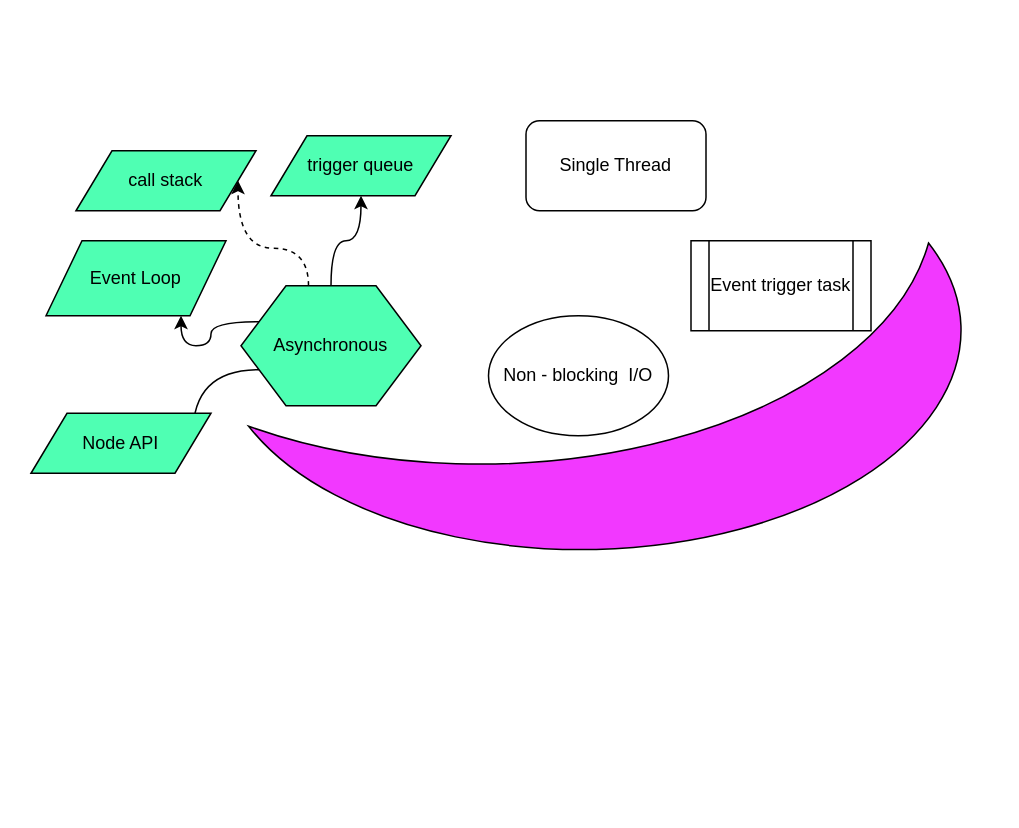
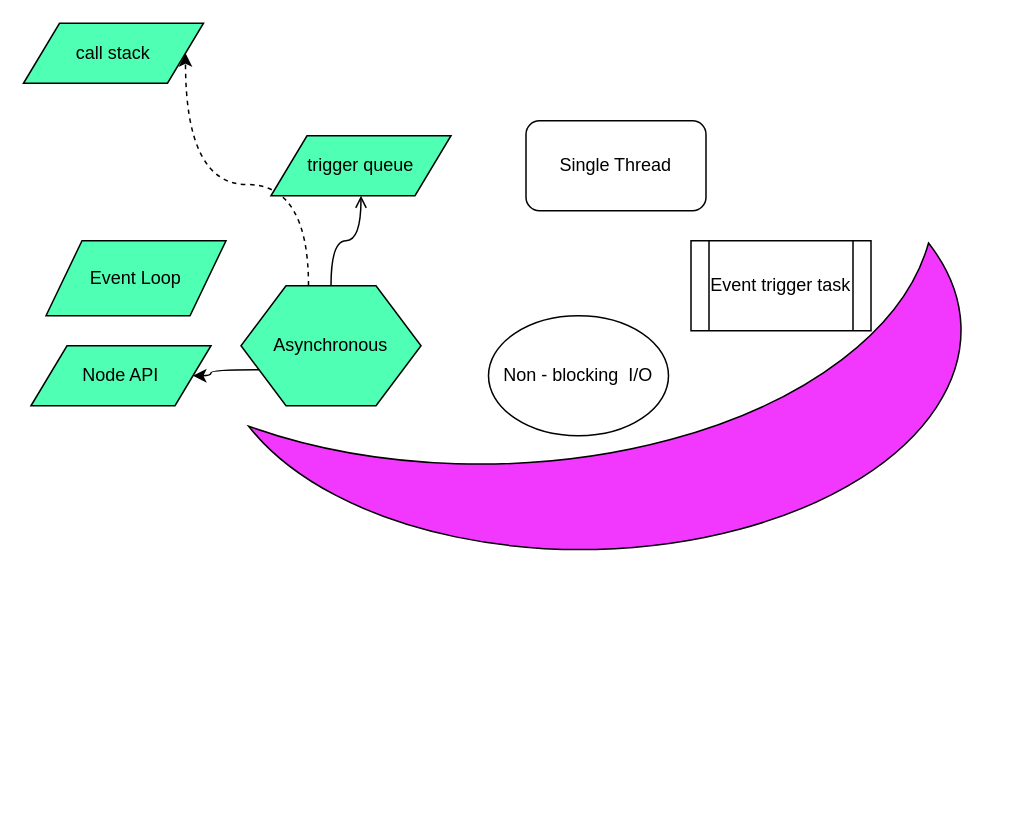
node "call stack": moved (166, 181) -> (113, 53)
edge "Asynchronous" -> "trigger queue": arrowhead classic -> open
edge "Asynchronous" -> "Event Loop": removed
node "Node API": moved (121, 443) -> (121, 376)
